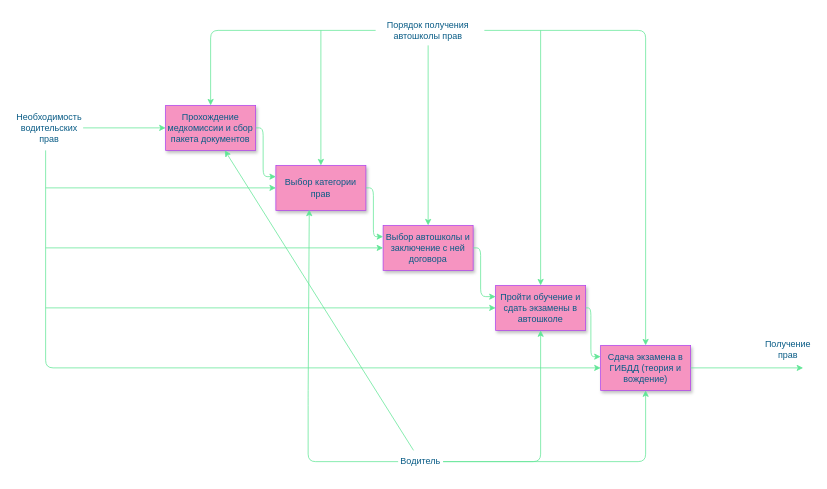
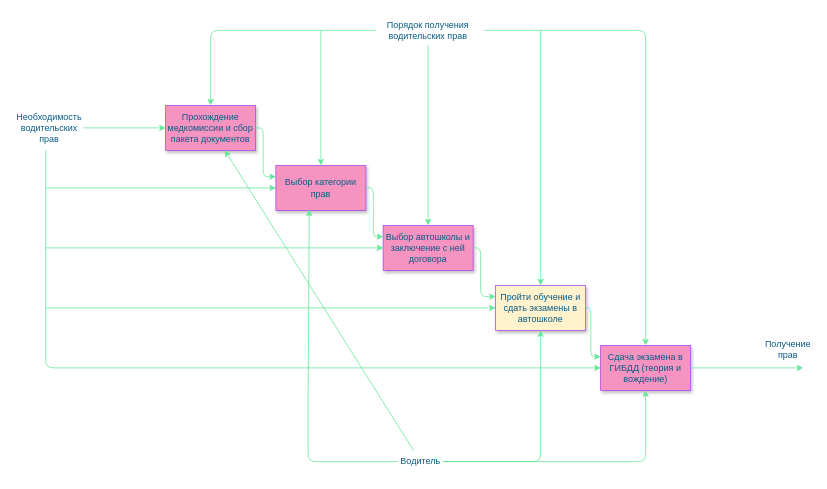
node "Порядок получения автошколы прав": label "Порядок получения автошколы прав" -> "Порядок получения водительских прав"
node "Пройти обучение и сдать экзамены в автошколе": fillcolor #f694c1 -> #fff2cc
